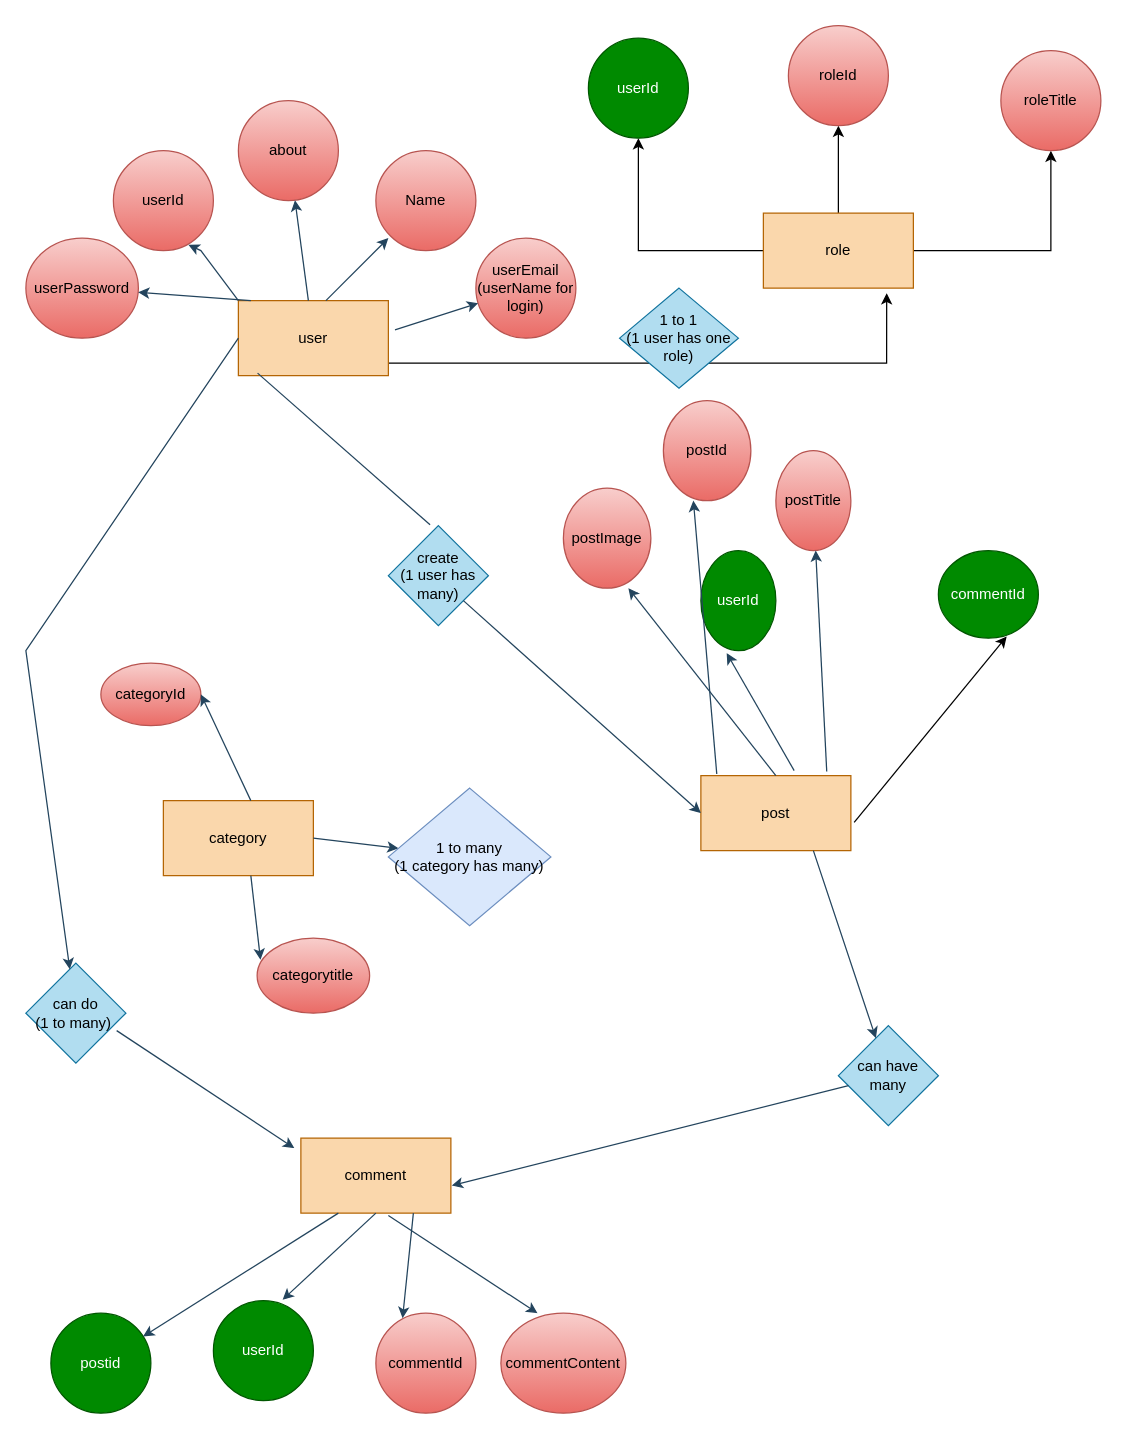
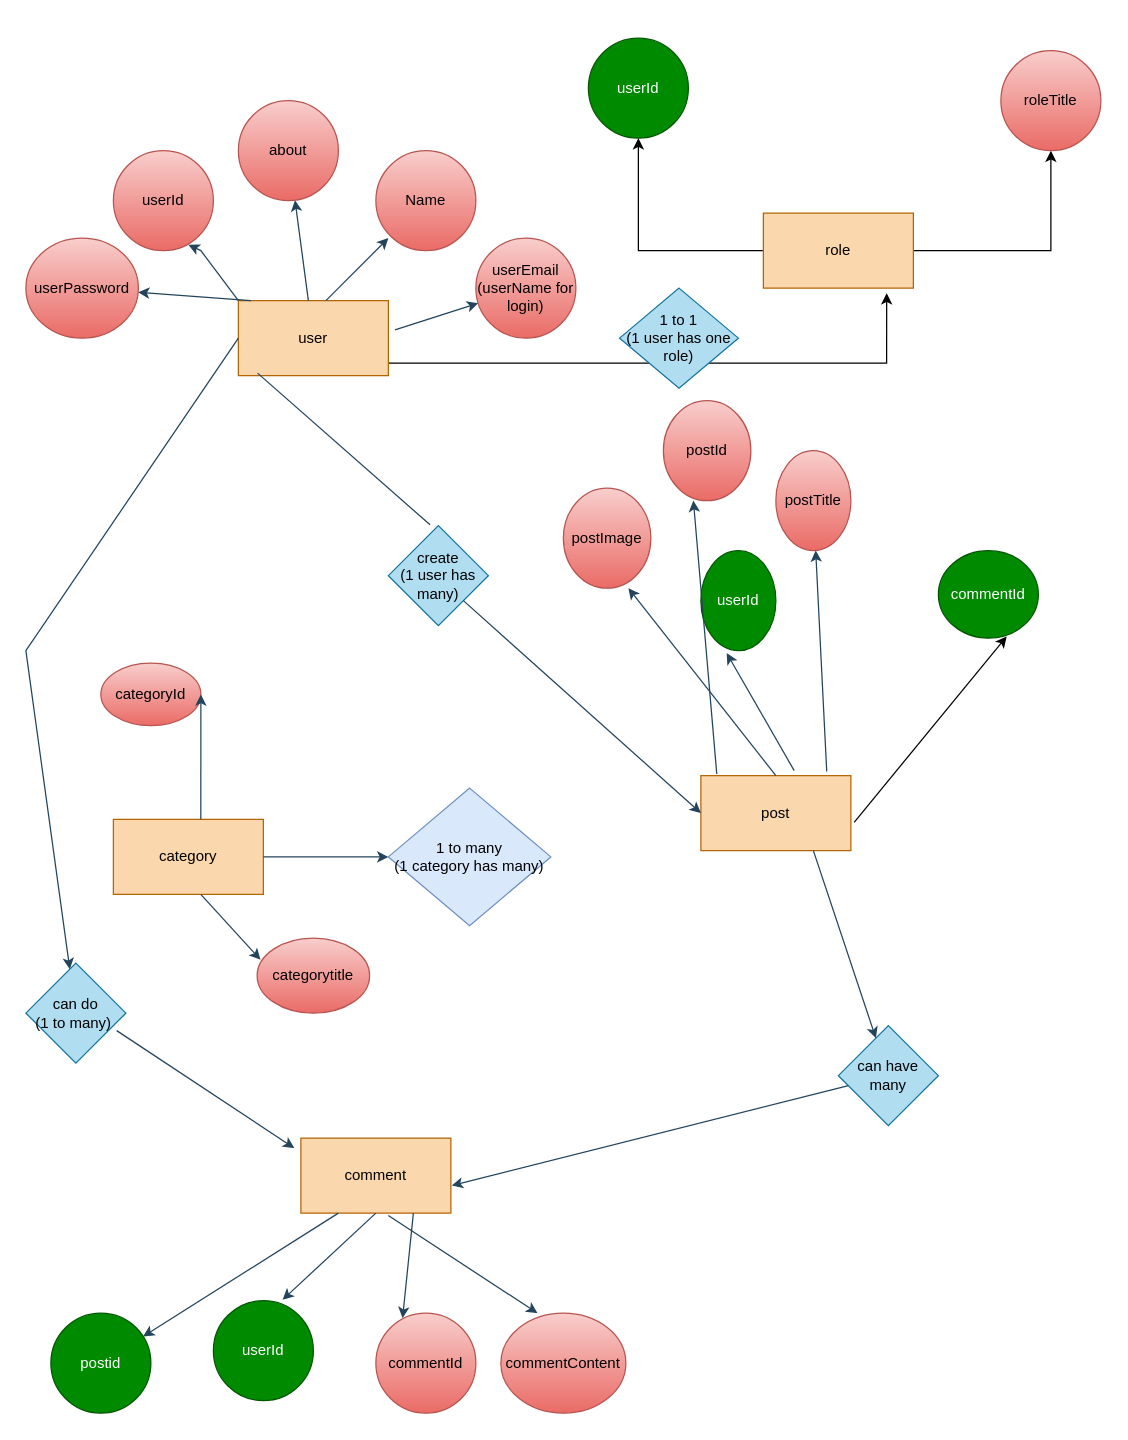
node "roleId": removed
edge "role" -> "roleId": removed
node "category": moved (238, 838) -> (188, 857)
